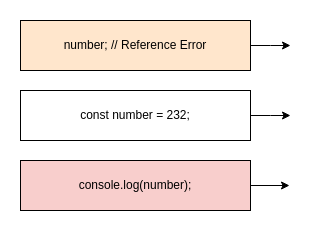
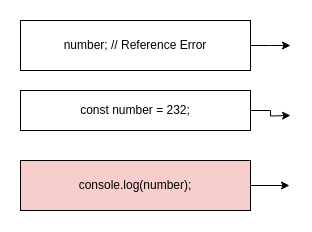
node "number; // Reference Error": fillcolor #ffe6cc -> #ffffff
node "const number = 232;": size 230x50 -> 230x40
